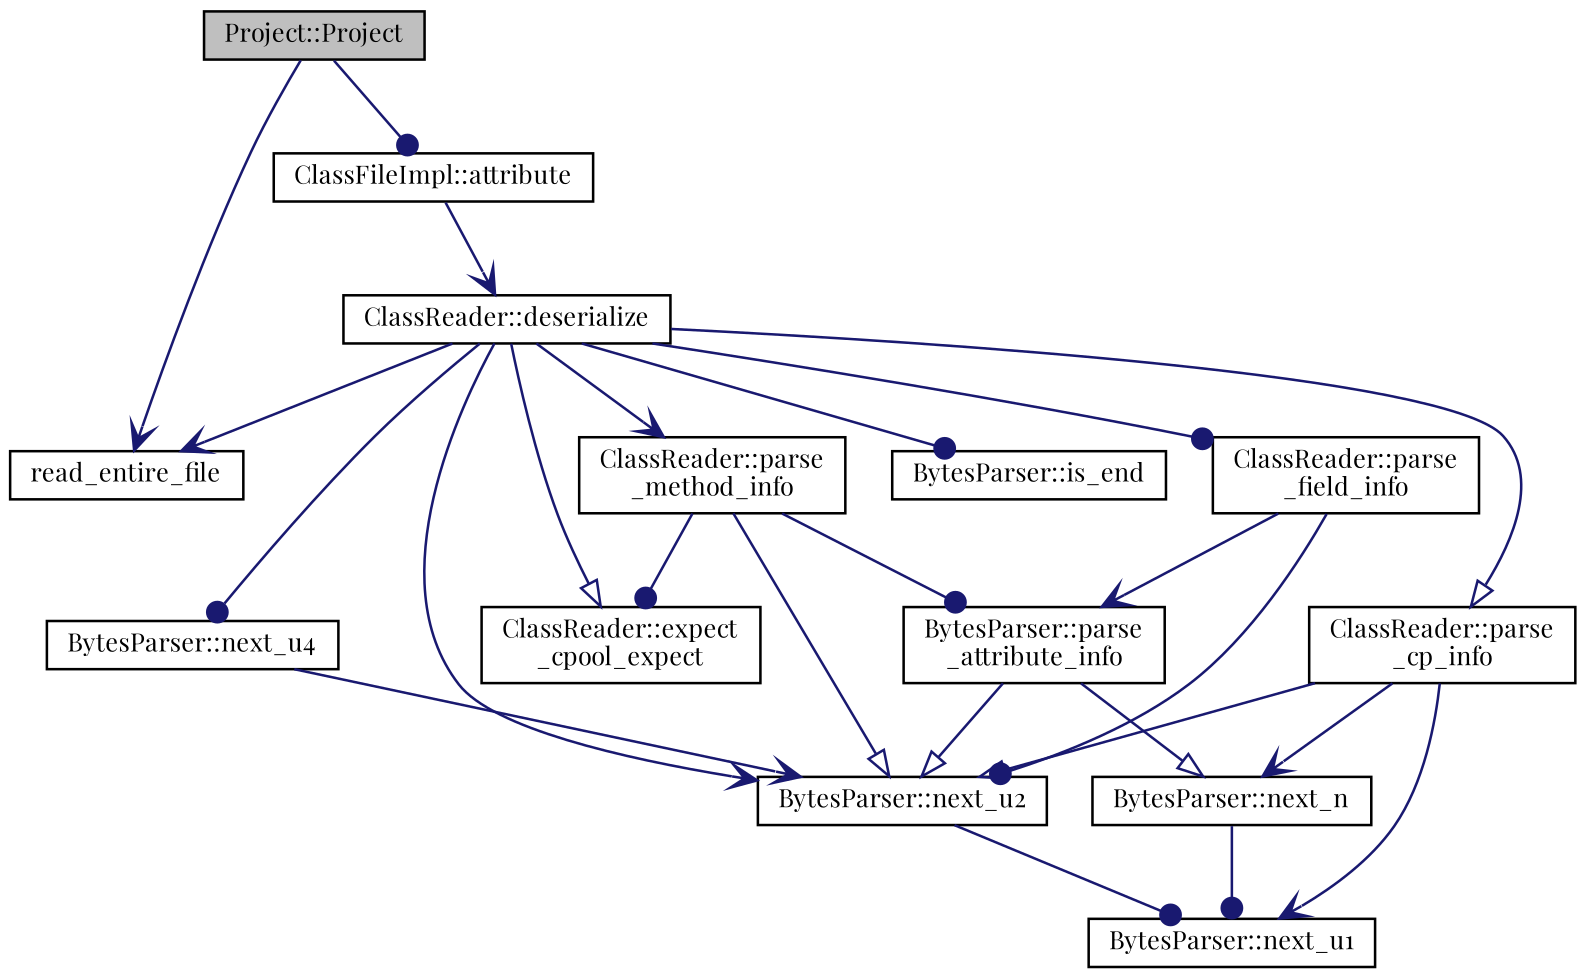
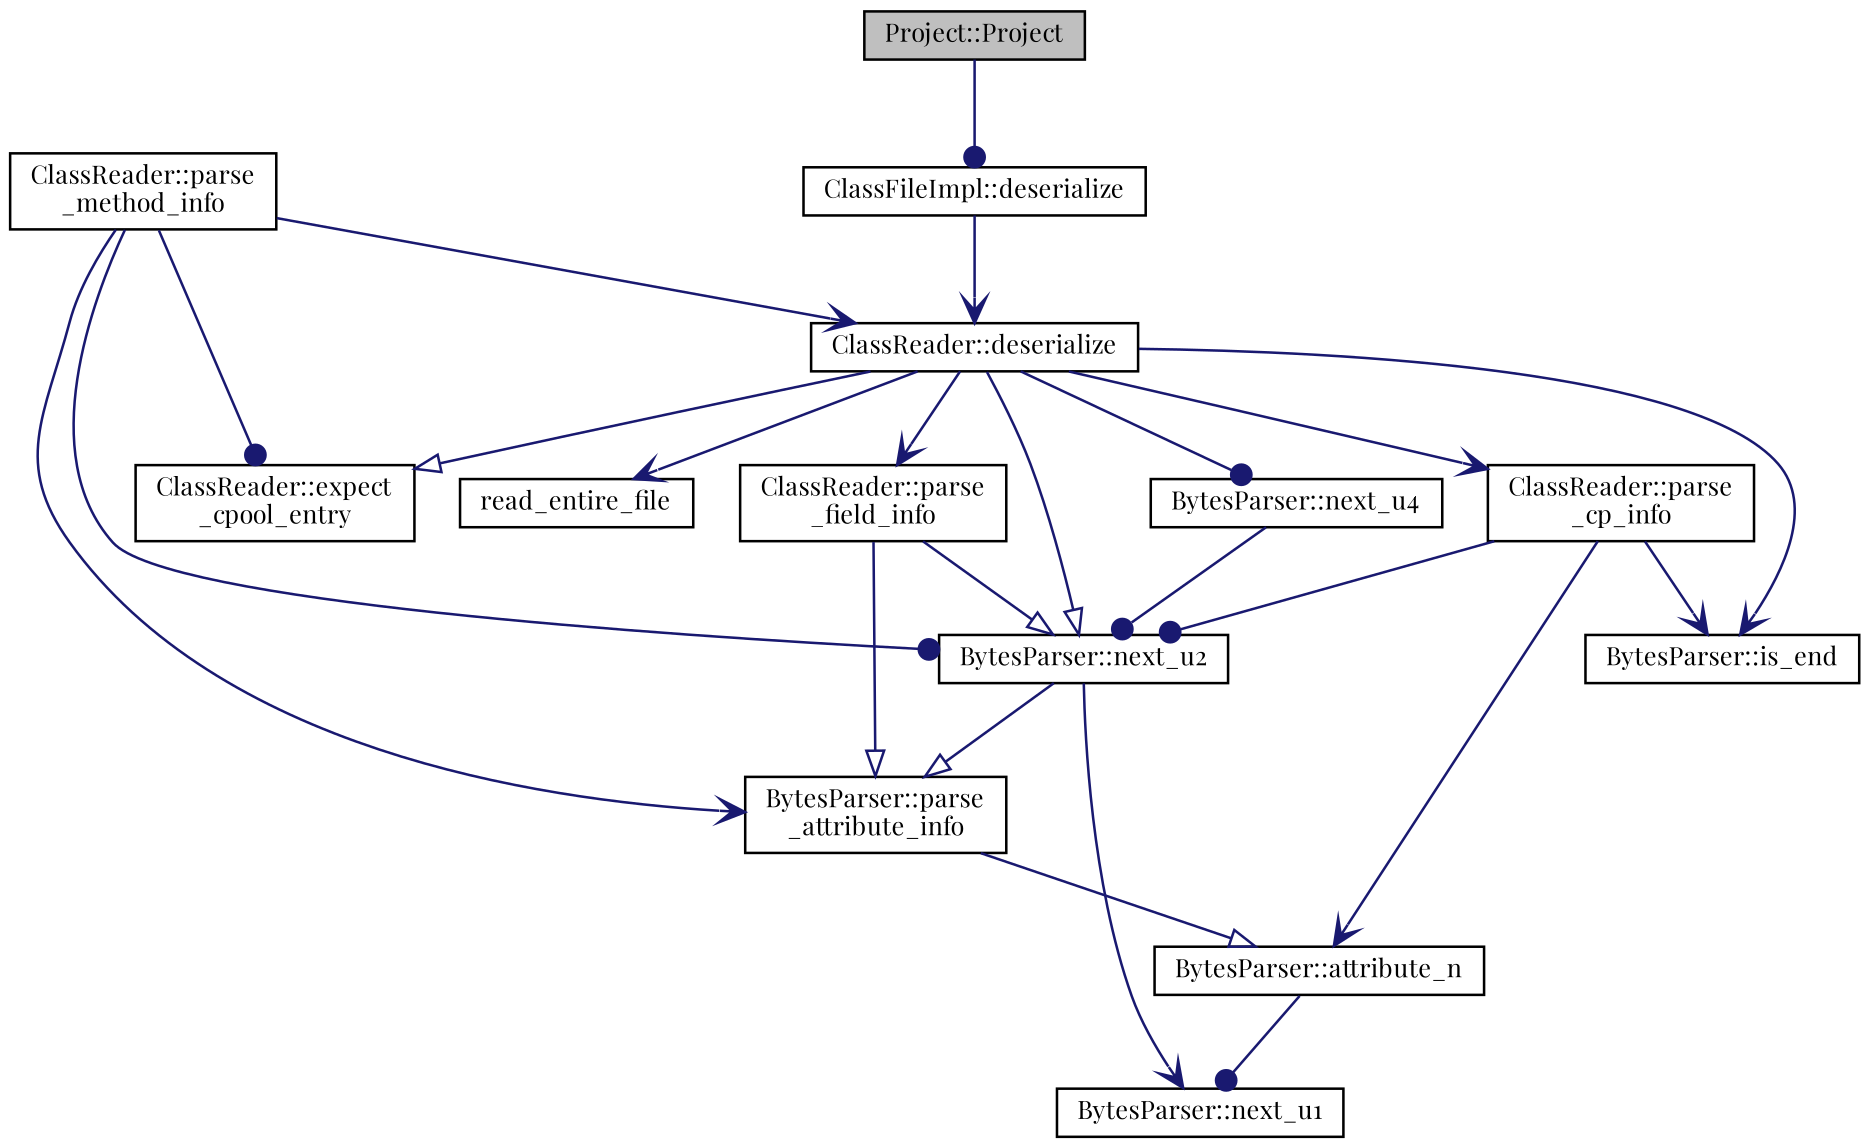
node "ClassFileImpl::attribute": label "ClassFileImpl::attribute" -> "ClassFileImpl::deserialize"
edge "Project::Project" -> "read_entire_file": removed
edge "ClassReader::deserialize" -> "ClassReader::parse _cp_info": arrowhead onormal -> vee
edge "ClassReader::deserialize" -> "ClassReader::parse _method_info": reversed
edge "ClassReader::deserialize" -> "ClassReader::parse _field_info": arrowhead dot -> vee
edge "ClassReader::deserialize" -> "BytesParser::is_end": arrowhead dot -> vee
edge "ClassReader::parse _field_info" -> "BytesParser::parse _attribute_info": arrowhead vee -> onormal
edge "ClassReader::parse _method_info" -> "BytesParser::parse _attribute_info": arrowhead dot -> vee
edge "ClassReader::parse _method_info" -> "BytesParser::next_u2": arrowhead onormal -> dot
node "ClassReader::expect _cpool_expect": label "ClassReader::expect _cpool_expect" -> "ClassReader::expect _cpool_entry"
edge "ClassReader::deserialize" -> "BytesParser::next_u2": arrowhead vee -> onormal
edge "ClassReader::parse _field_info" -> "BytesParser::next_u2": arrowhead dot -> onormal
edge "BytesParser::next_u4" -> "BytesParser::next_u2": arrowhead vee -> dot
edge "BytesParser::parse _attribute_info" -> "BytesParser::next_u2": reversed
edge "ClassReader::parse _cp_info" -> "BytesParser::next_u2": arrowhead onormal -> dot
node "BytesParser::next_n": label "BytesParser::next_n" -> "BytesParser::attribute_n"
edge "ClassReader::parse _cp_info" -> "BytesParser::next_u1": now "ClassReader::parse _cp_info" -> "BytesParser::is_end"
edge "BytesParser::next_u2" -> "BytesParser::next_u1": arrowhead dot -> vee
